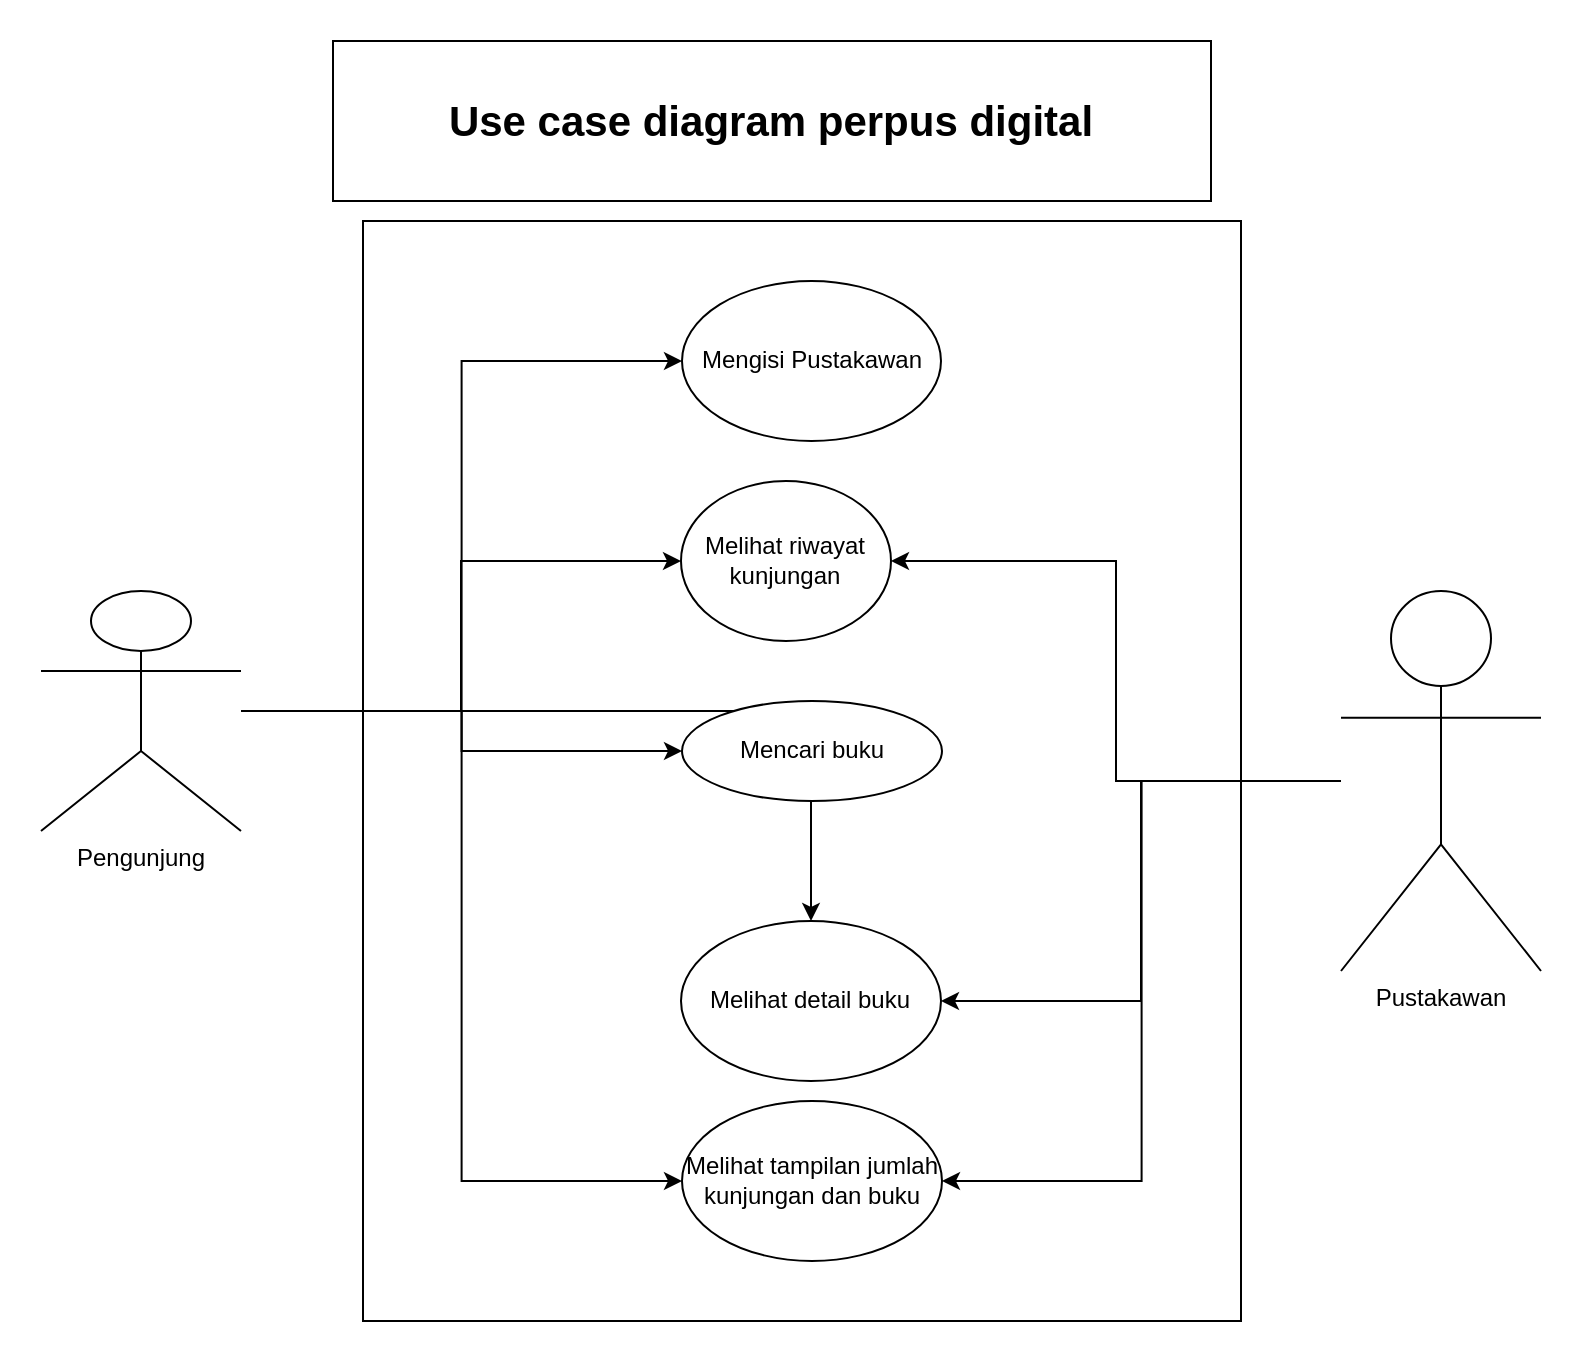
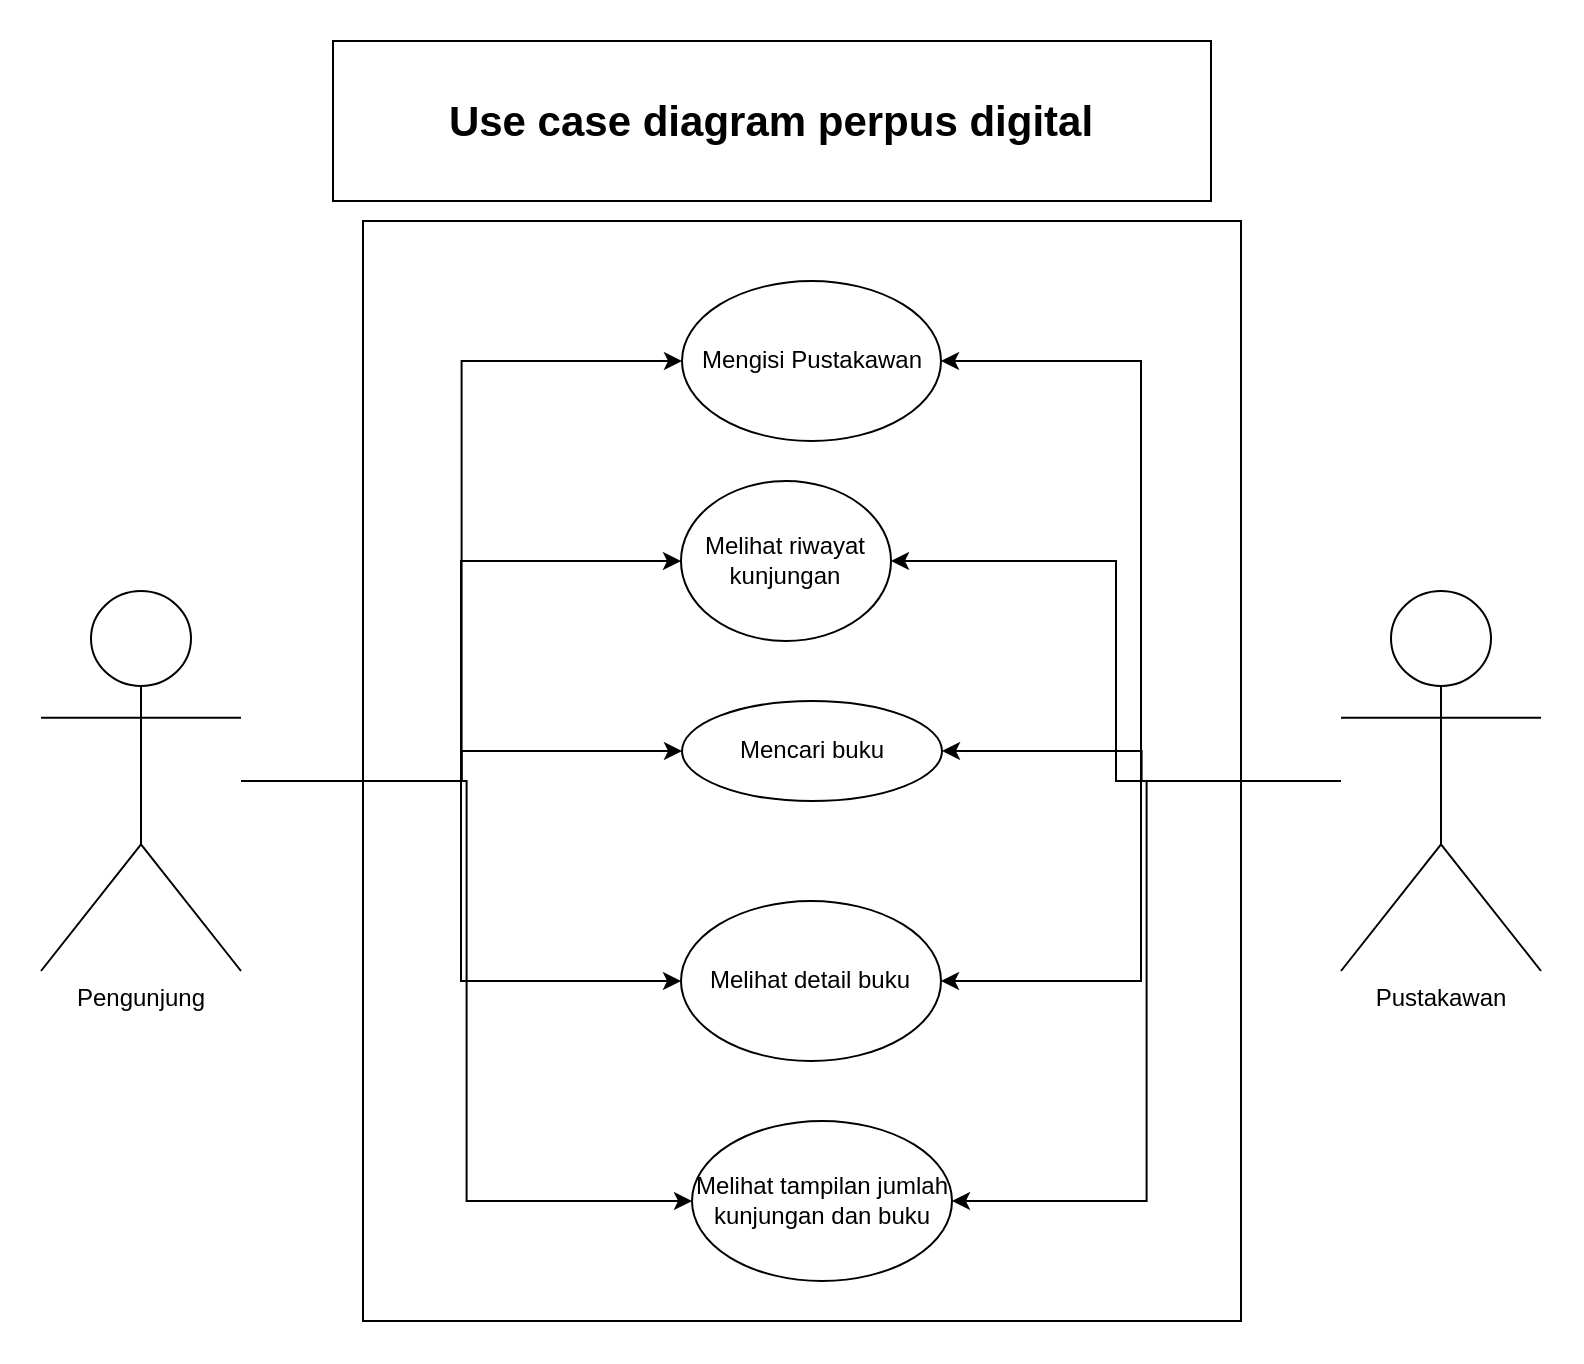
edge "Pustakawan" -> "Mengisi Pustakawan": added
node "Pengunjung": size 200x240 -> 200x380
edge "Pustakawan" -> "Mencari buku": added
node "Melihat detail buku": moved (811, 1001) -> (811, 981)
node "Melihat tampilan jumlah kunjungan dan buku": moved (812, 1181) -> (822, 1201)
